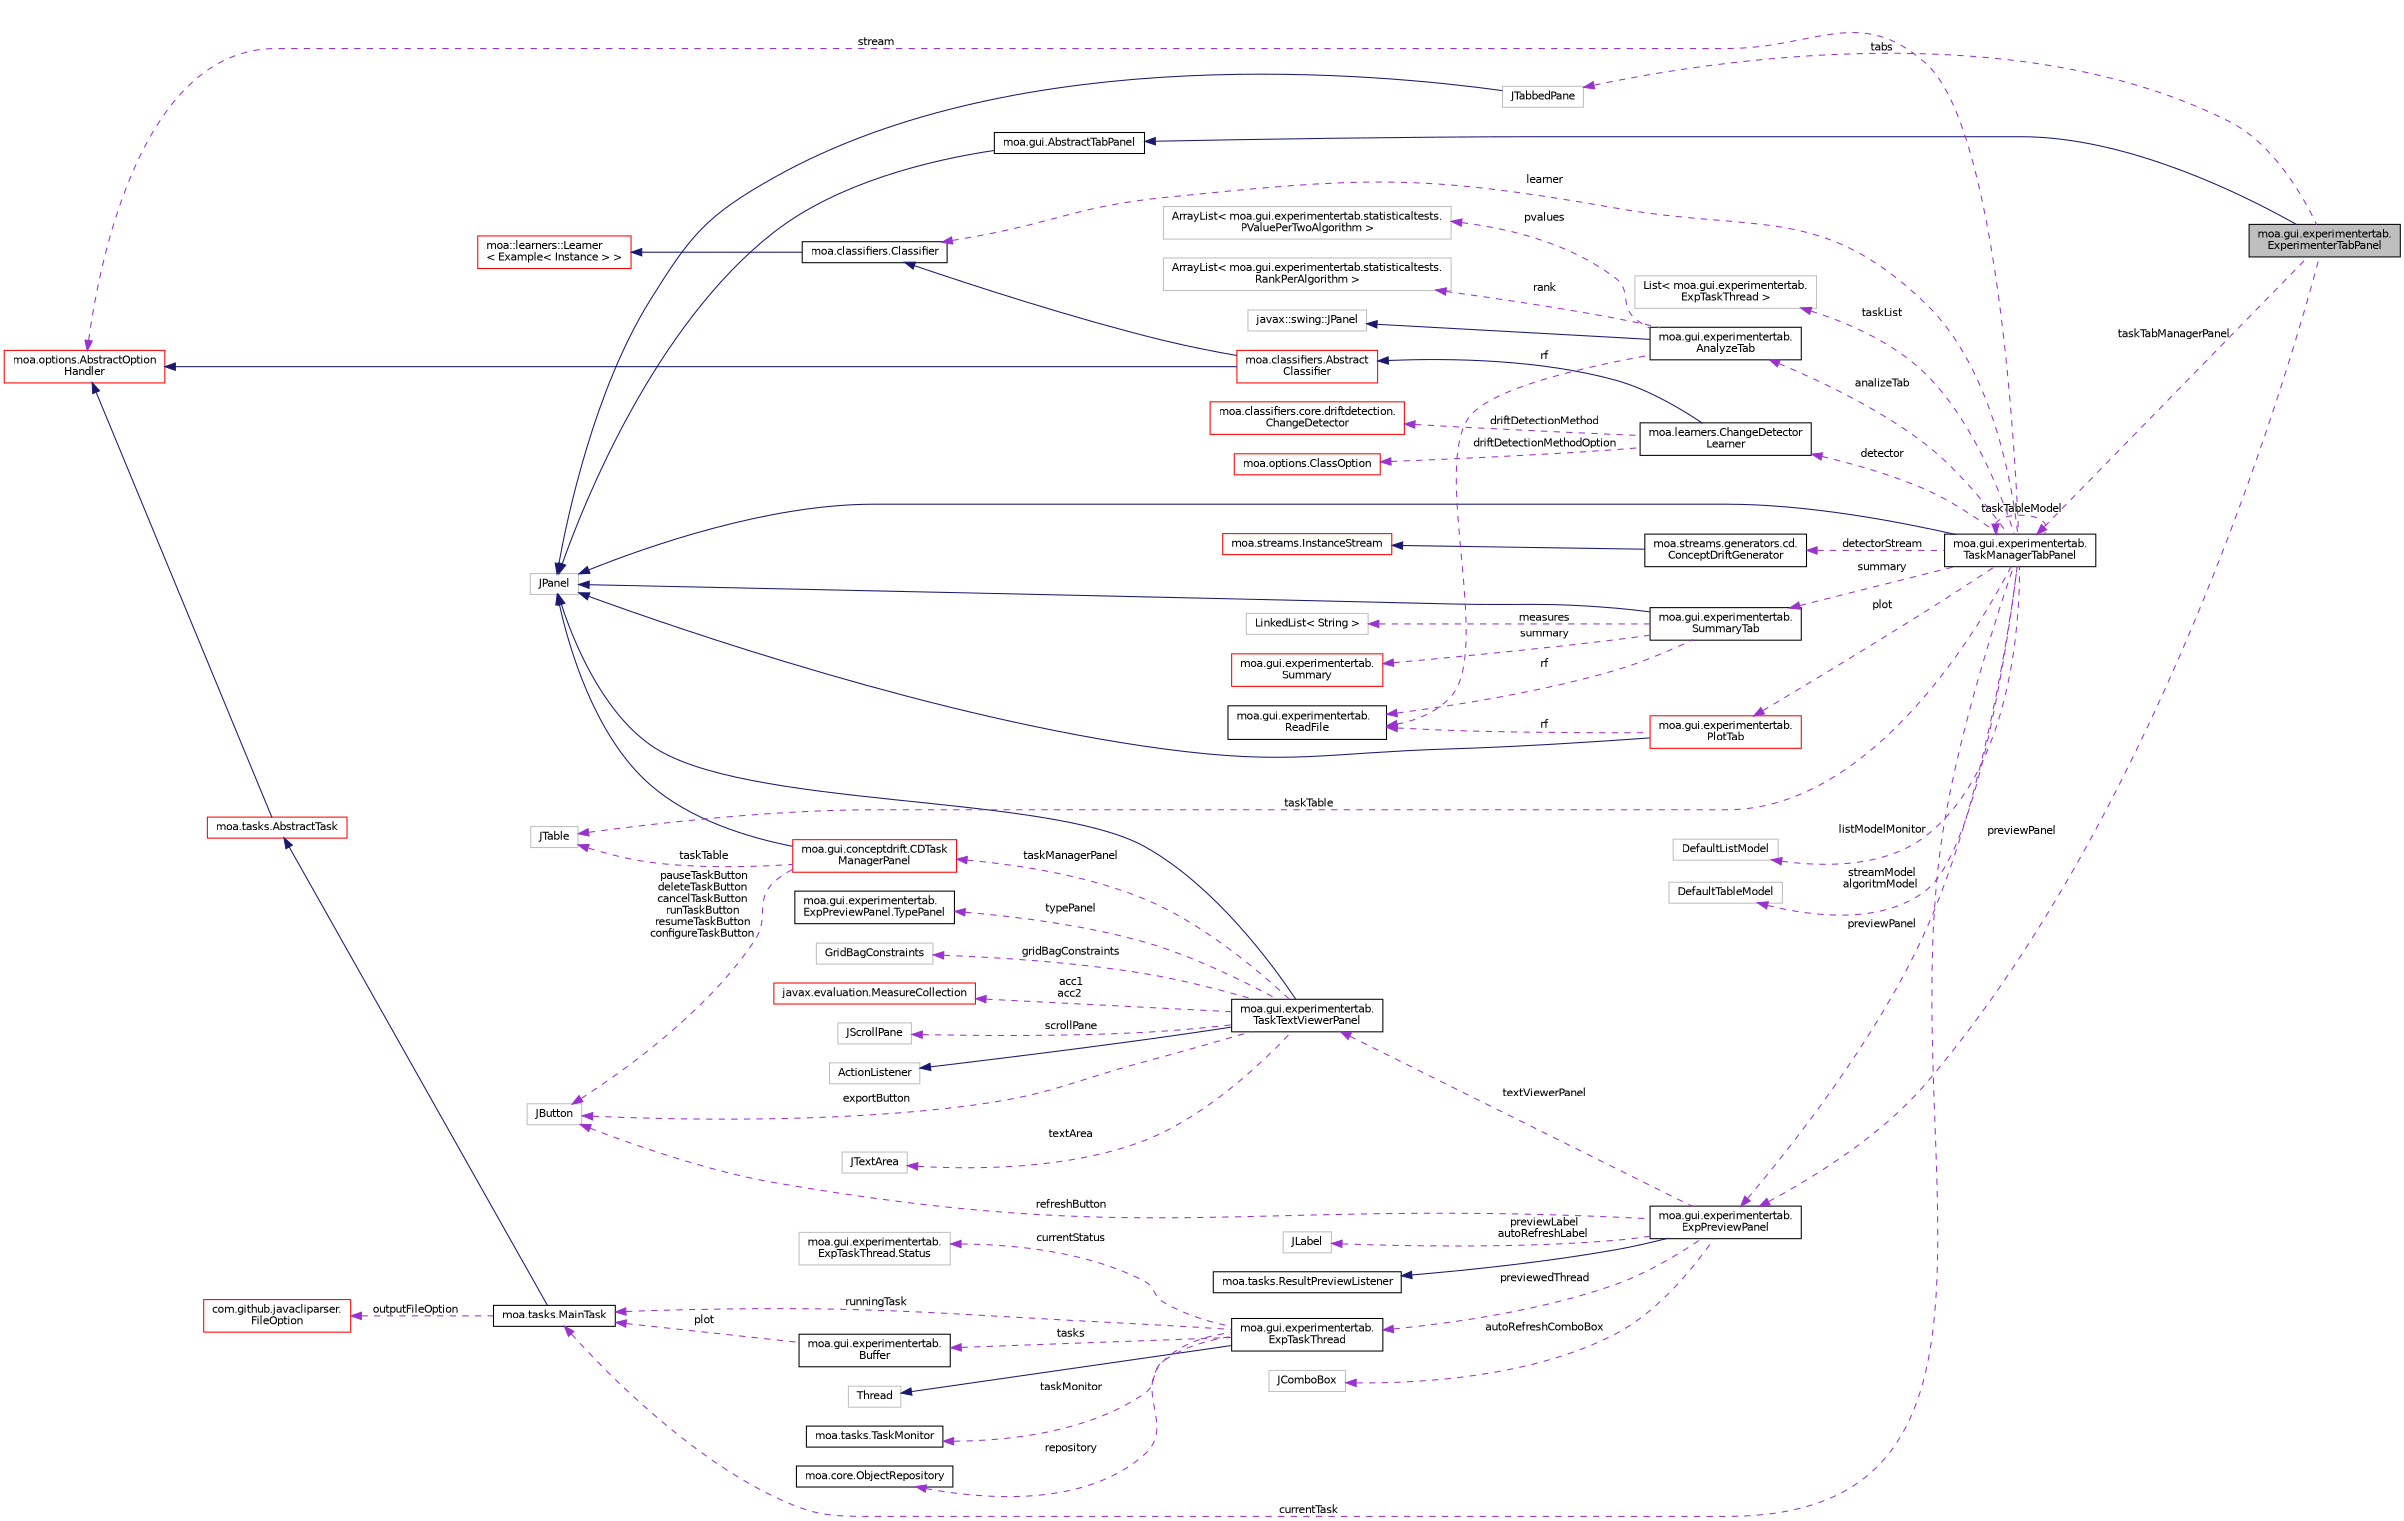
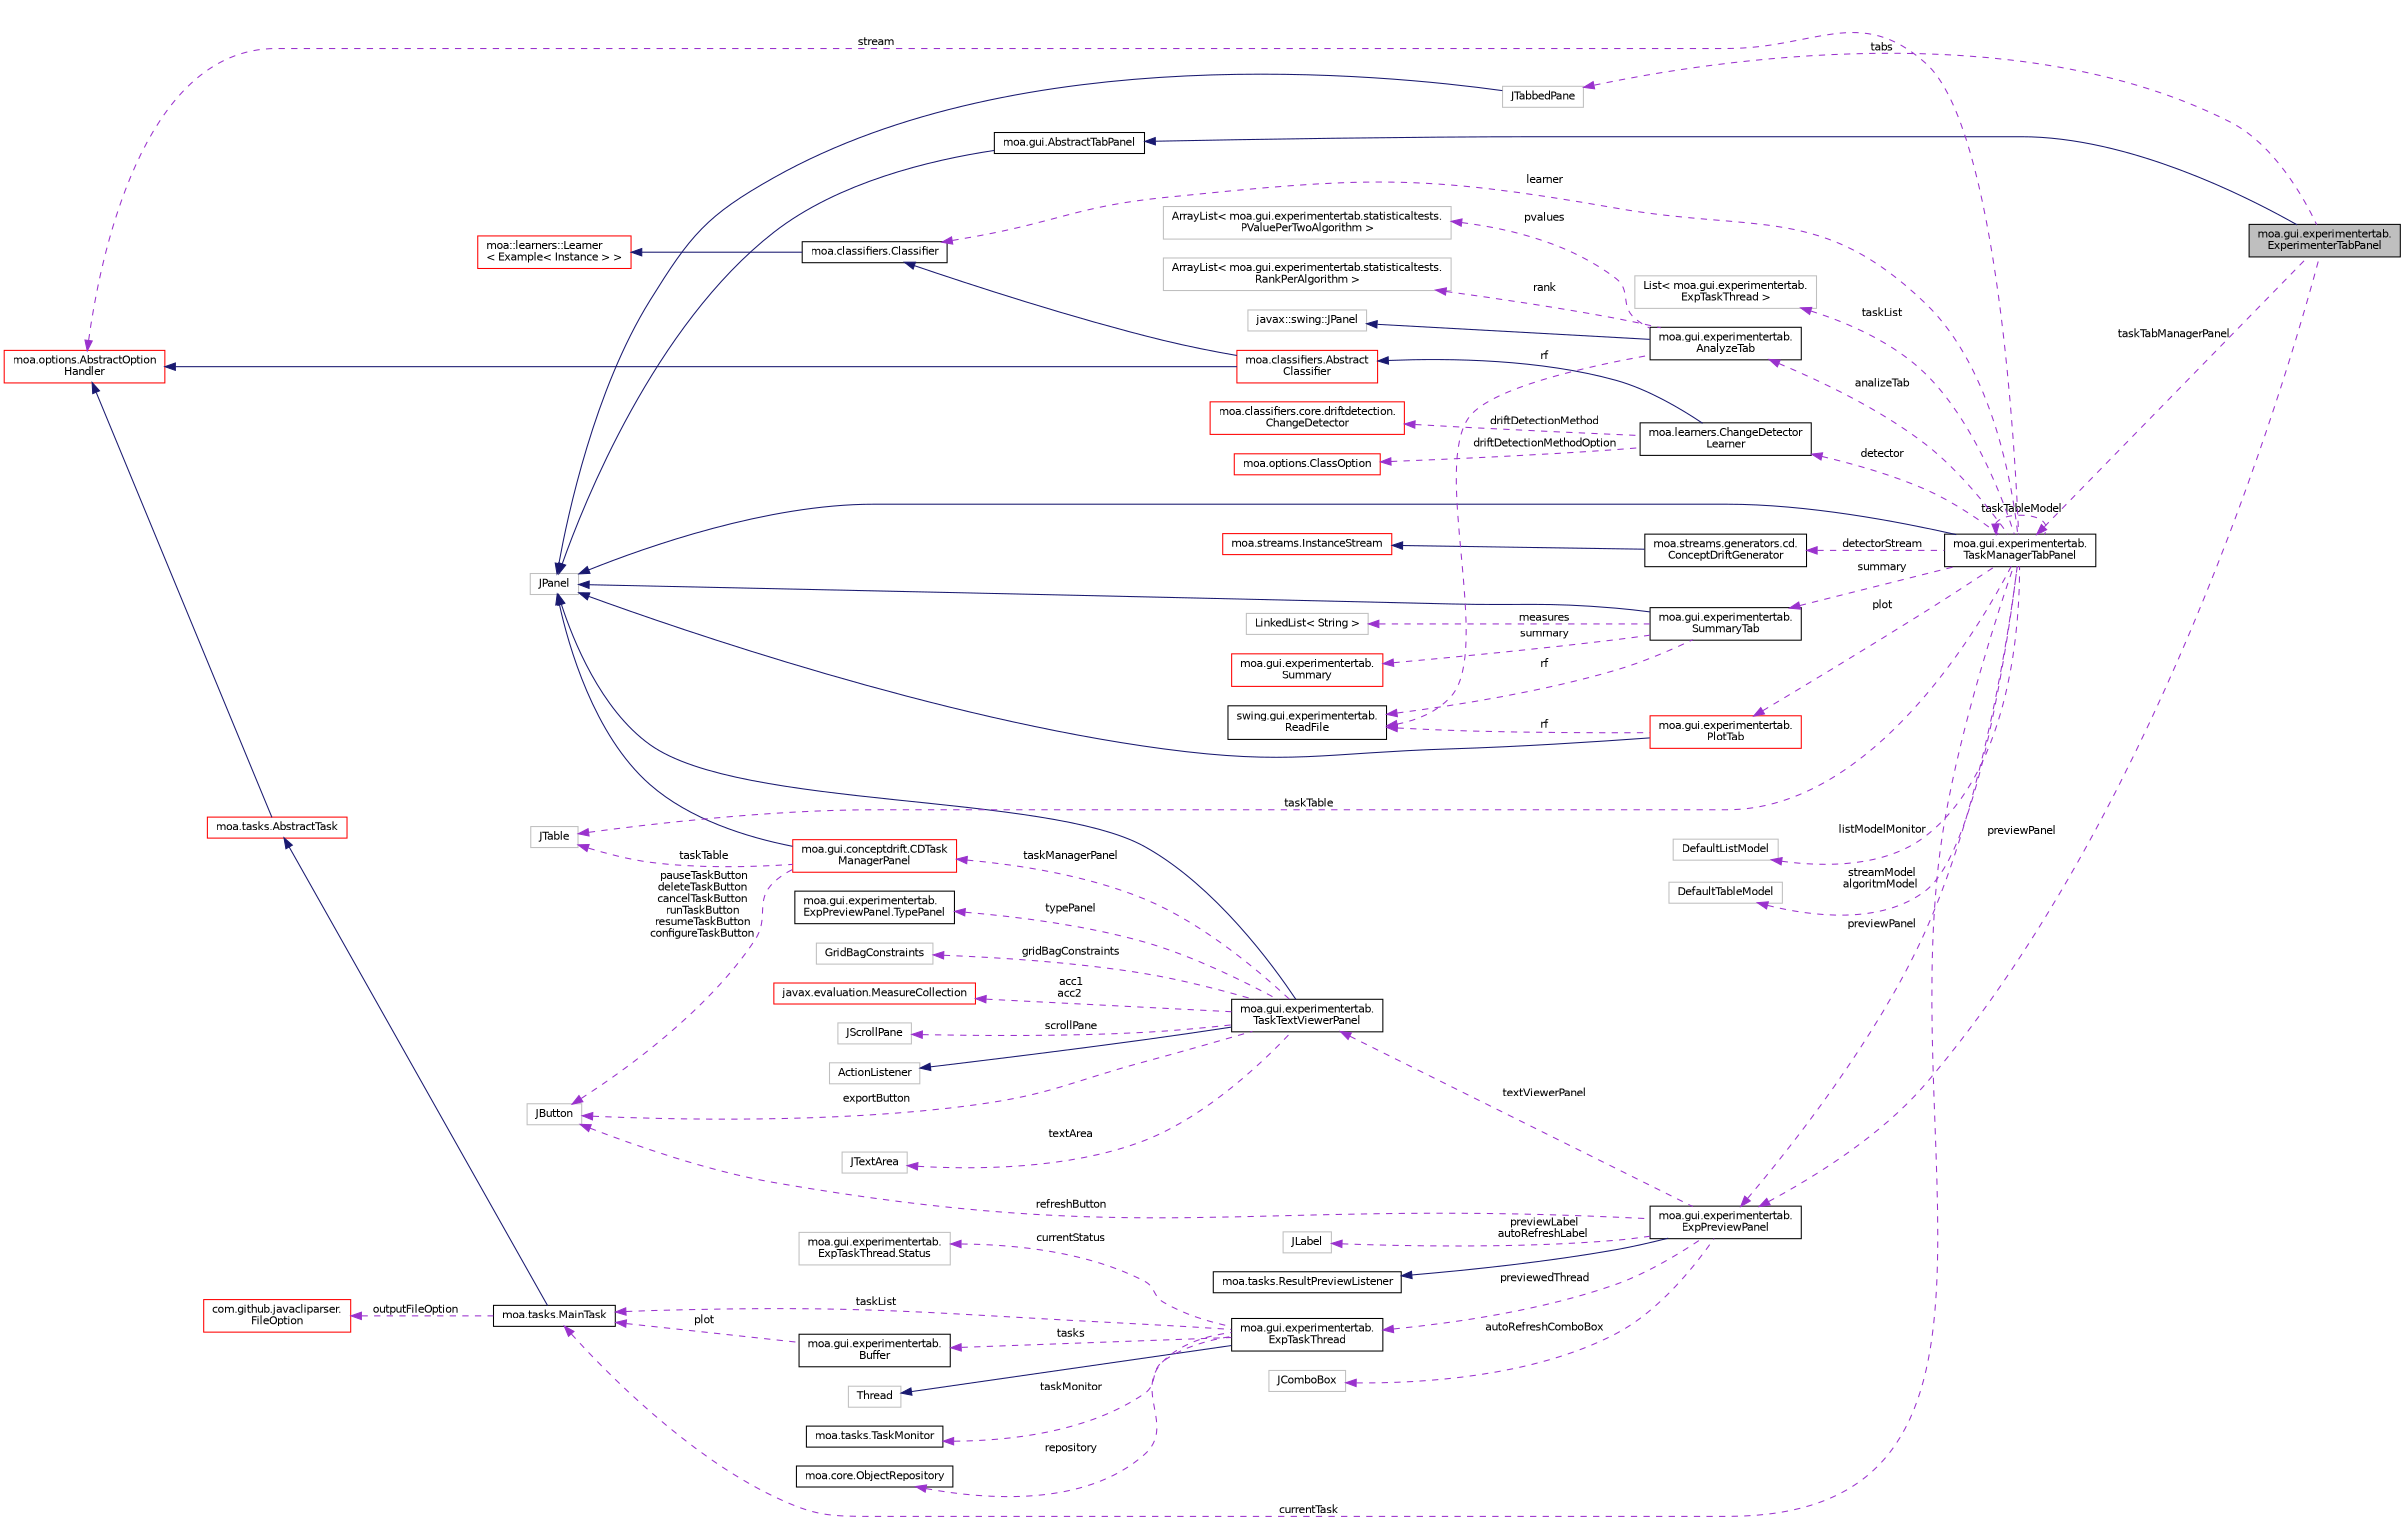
node "moa.gui.experimentertab. ReadFile": label "moa.gui.experimentertab. ReadFile" -> "swing.gui.experimentertab. ReadFile"
edge "moa.gui.experimentertab. ExpTaskThread" -> "moa.tasks.MainTask": label " runningTask" -> " taskList"
